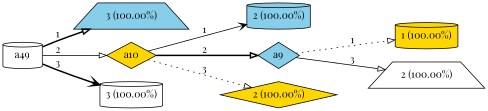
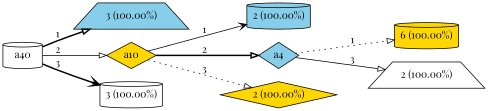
node "1 (100.00%)": label "1 (100.00%)" -> "6 (100.00%)"
node "a49": label "a49" -> "a40"
node "a9": label "a9" -> "a4"
